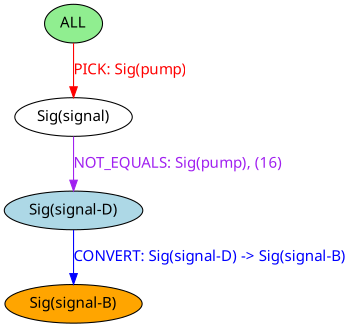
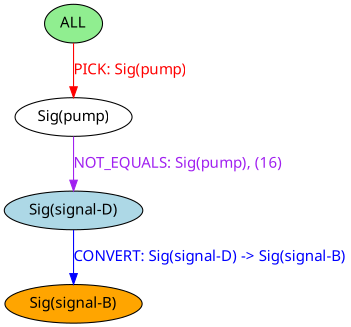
node "Sig(signal)": label "Sig(signal)" -> "Sig(pump)"
